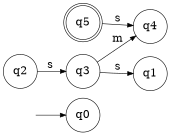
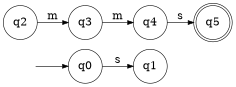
edge "q5" -> "q4": reversed
edge "q2" -> "q3": label "s" -> "m"
edge "q3" -> "q1": now "q0" -> "q1"
